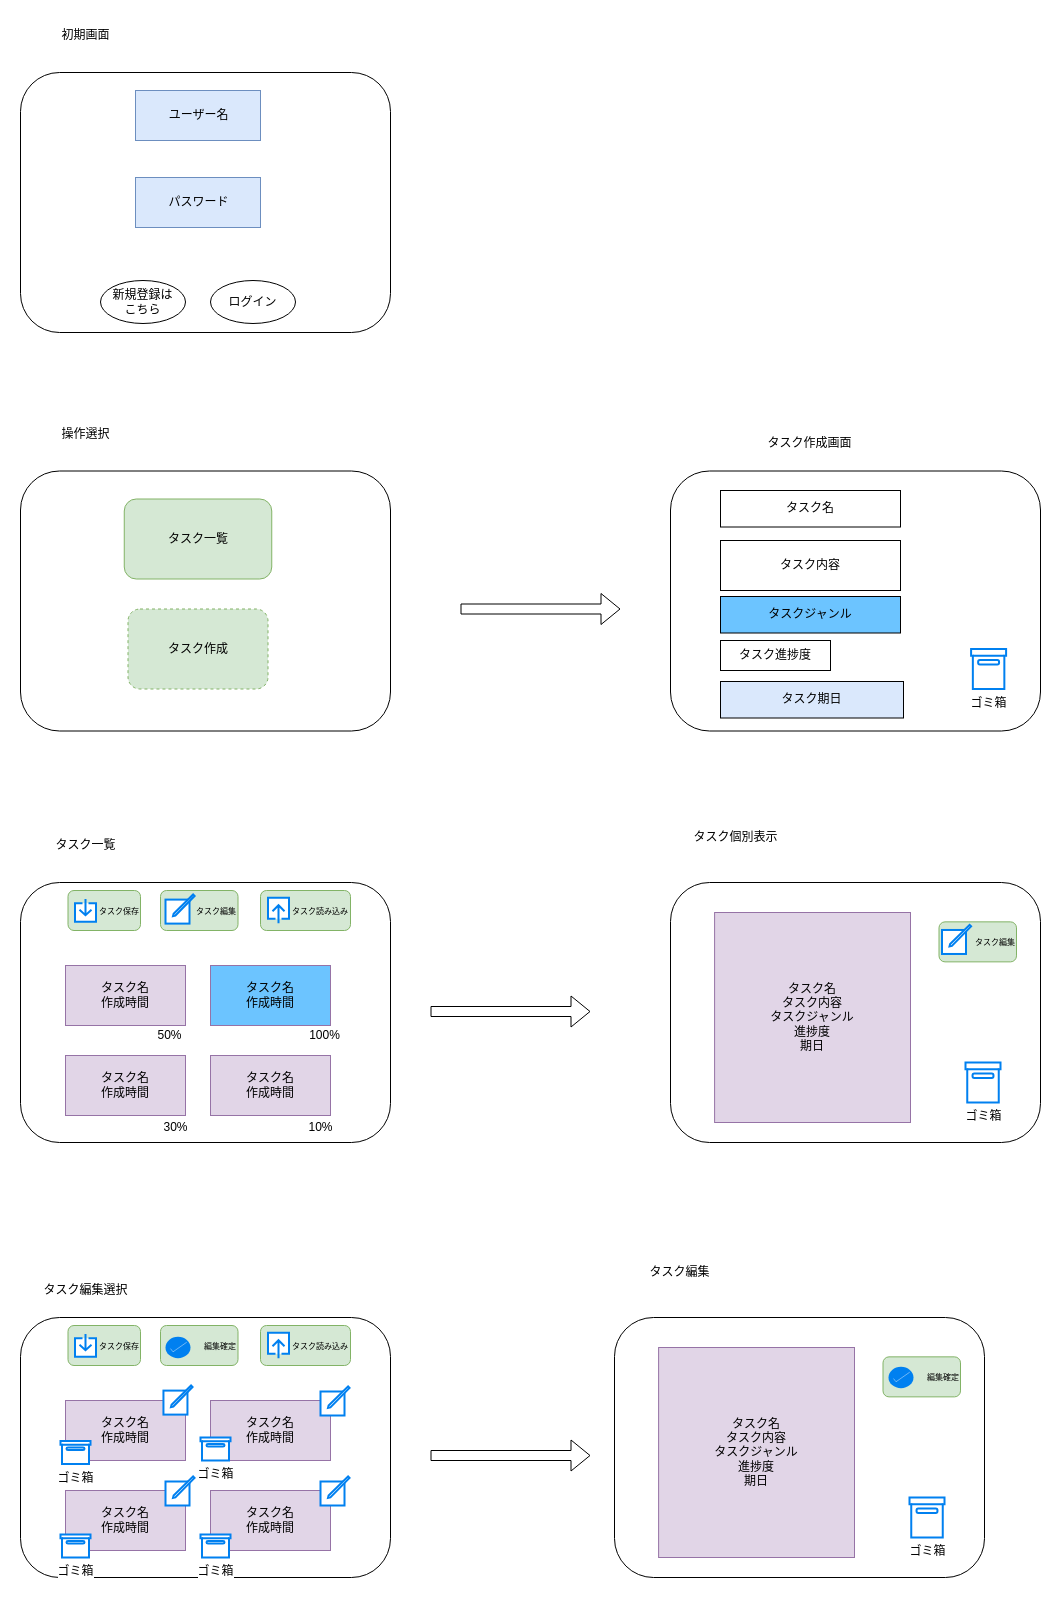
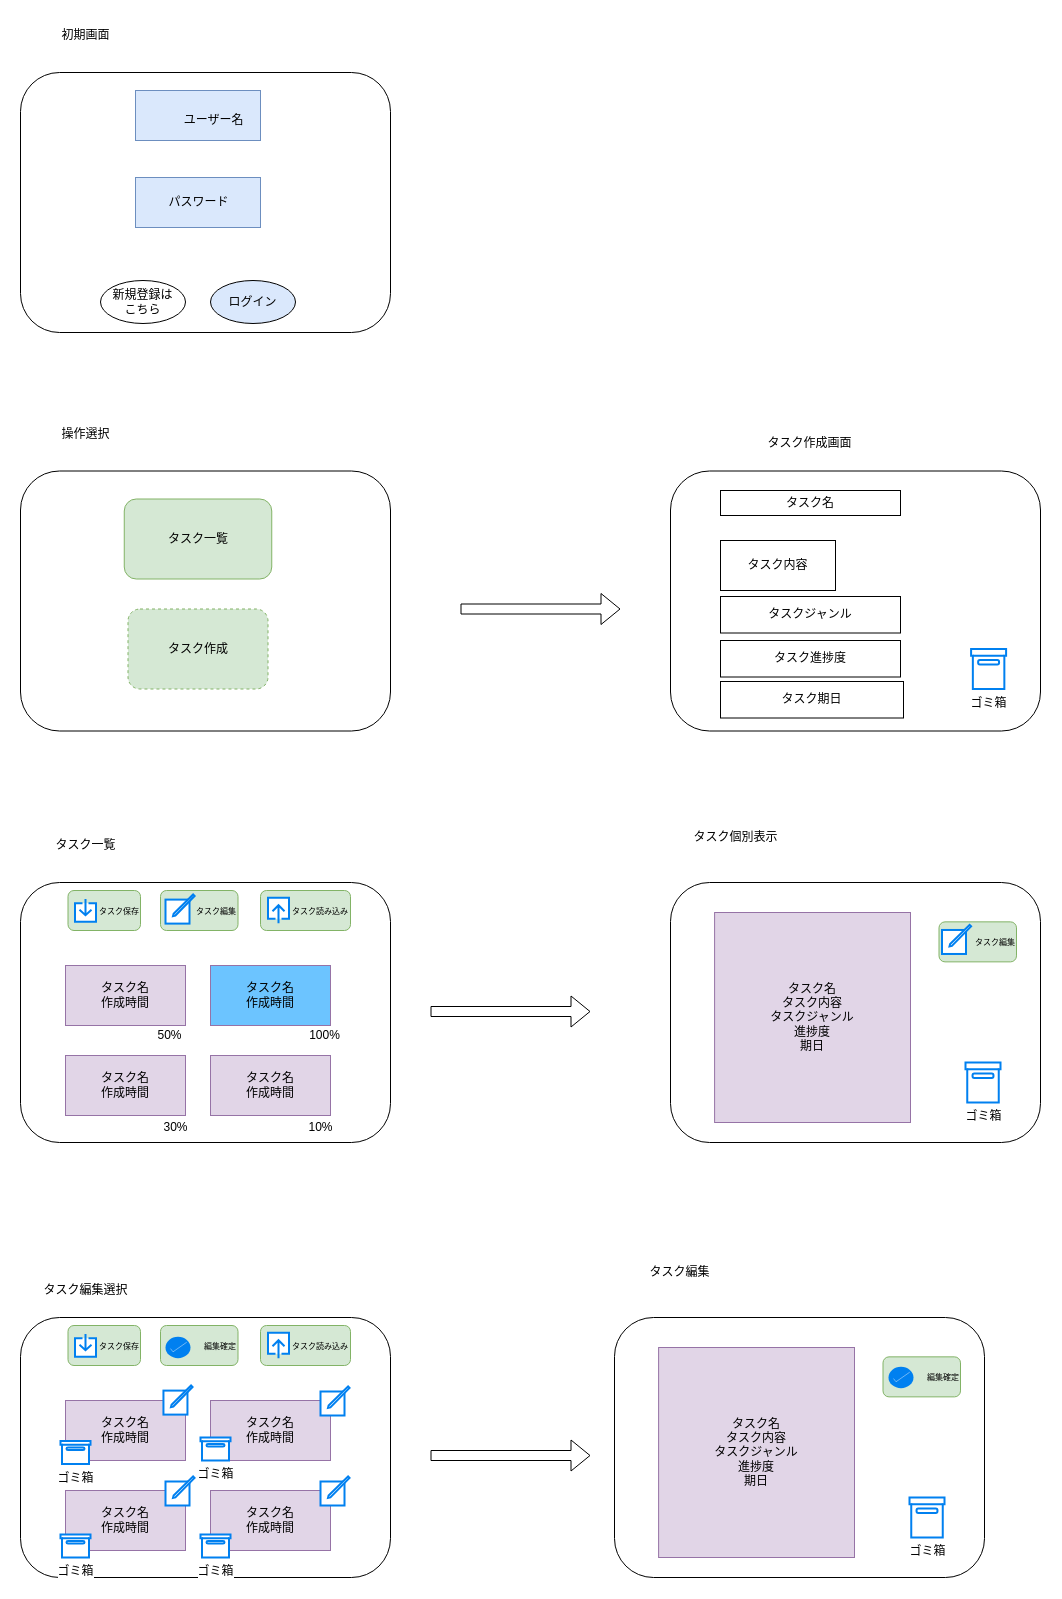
node "ユーザー名": moved (198, 116) -> (213, 121)
node "ログイン": fillcolor #ffffff -> #dae8fc
node "タスク名": size 180x37 -> 180x25
node "タスク内容": size 180x50 -> 115x50
node "タスクジャンル": fillcolor #6cc4ff -> #ffffff
node "タスク進捗度": size 110x30 -> 180x37
node "タスク期日": fillcolor #dae8fc -> #ffffff
